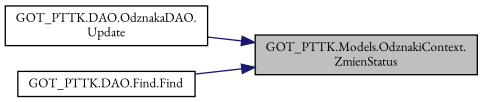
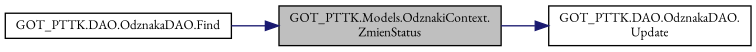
edge "GOT_PTTK.DAO.OdznakaDAO. Update" -> "GOT_PTTK.Models.OdznakiContext. ZmienStatus": reversed
node "GOT_PTTK.DAO.Find.Find": label "GOT_PTTK.DAO.Find.Find" -> "GOT_PTTK.DAO.OdznakaDAO.Find"
